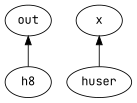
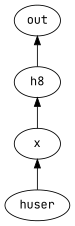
edge "x" -> "h8": added
